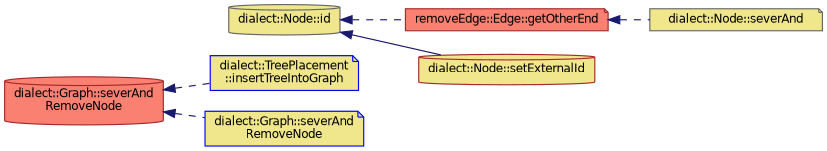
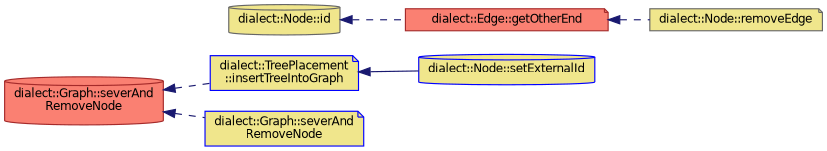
node "removeEdge::Edge::getOtherEnd": label "removeEdge::Edge::getOtherEnd" -> "dialect::Edge::getOtherEnd"
node "dialect::Node::severAnd": label "dialect::Node::severAnd" -> "dialect::Node::removeEdge"
edge "dialect::Node::setExternalId" -> "dialect::Node::id": now "dialect::Node::setExternalId" -> "dialect::TreePlacement ::insertTreeIntoGraph"
node "dialect::Node::setExternalId": color brown -> blue
